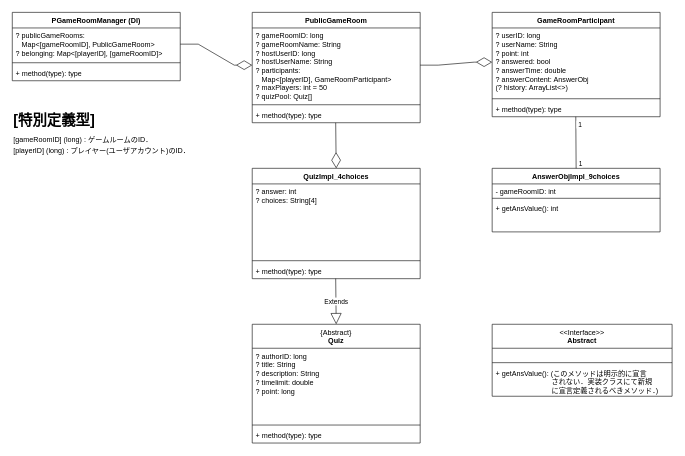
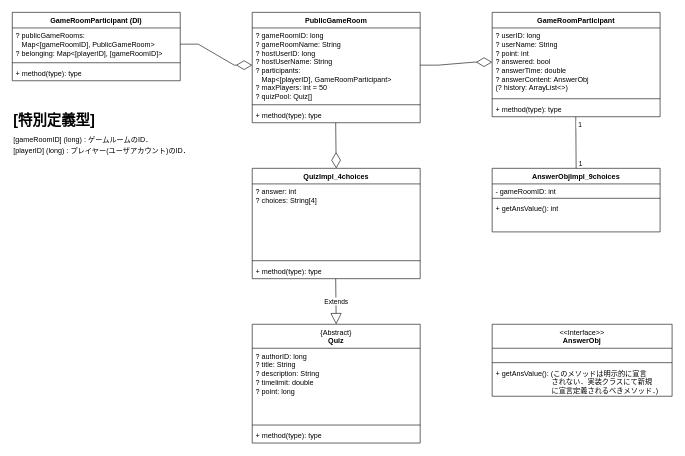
node "PGameRoomManager (DI)": label "PGameRoomManager (DI)" -> "GameRoomParticipant (DI)"
node "<<Interface>> Abstract": label "<<Interface>> Abstract" -> "<<Interface>> AnswerObj"
